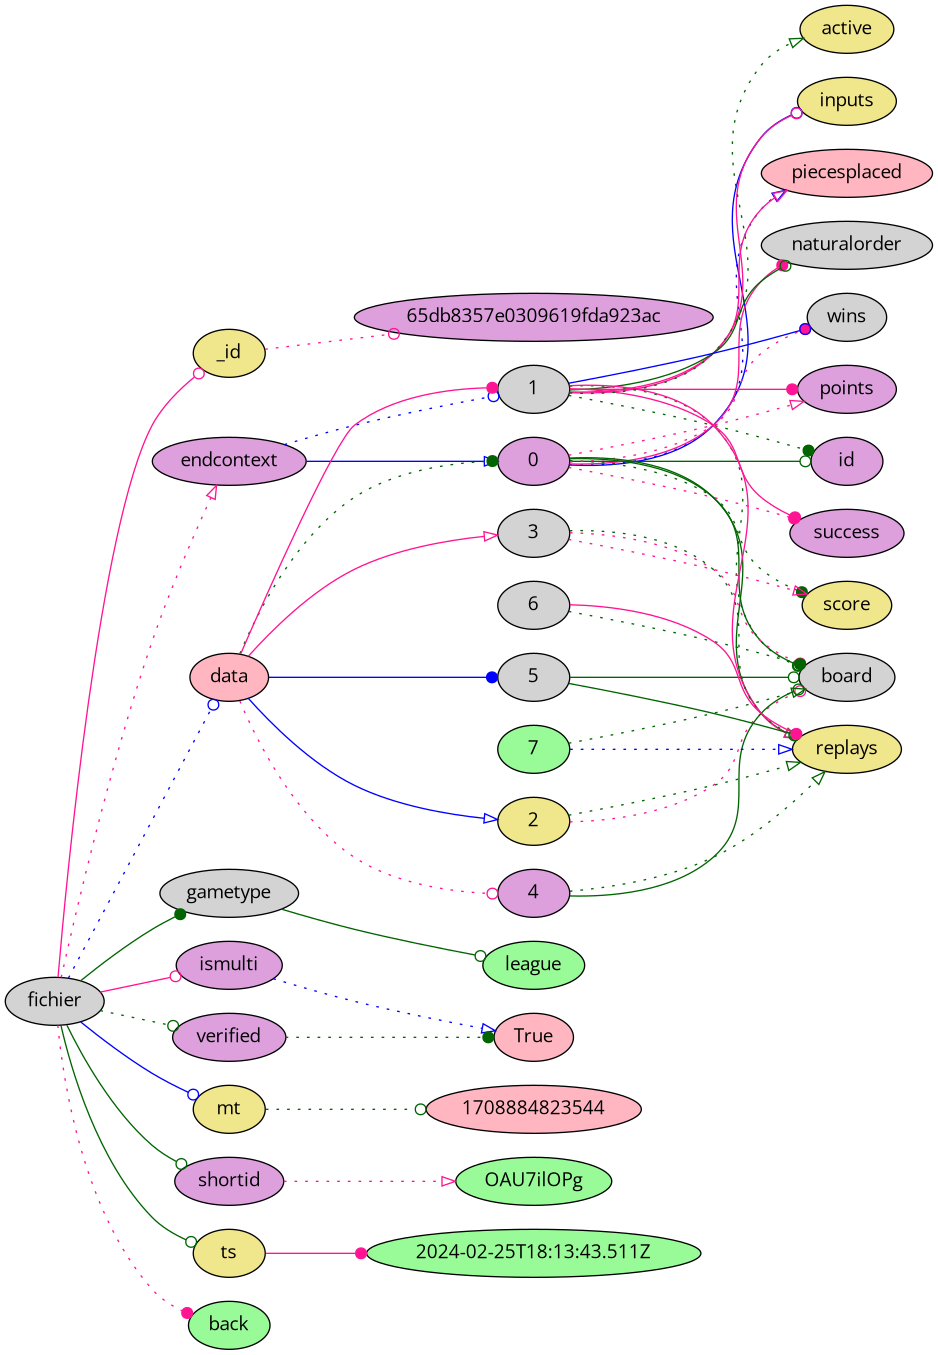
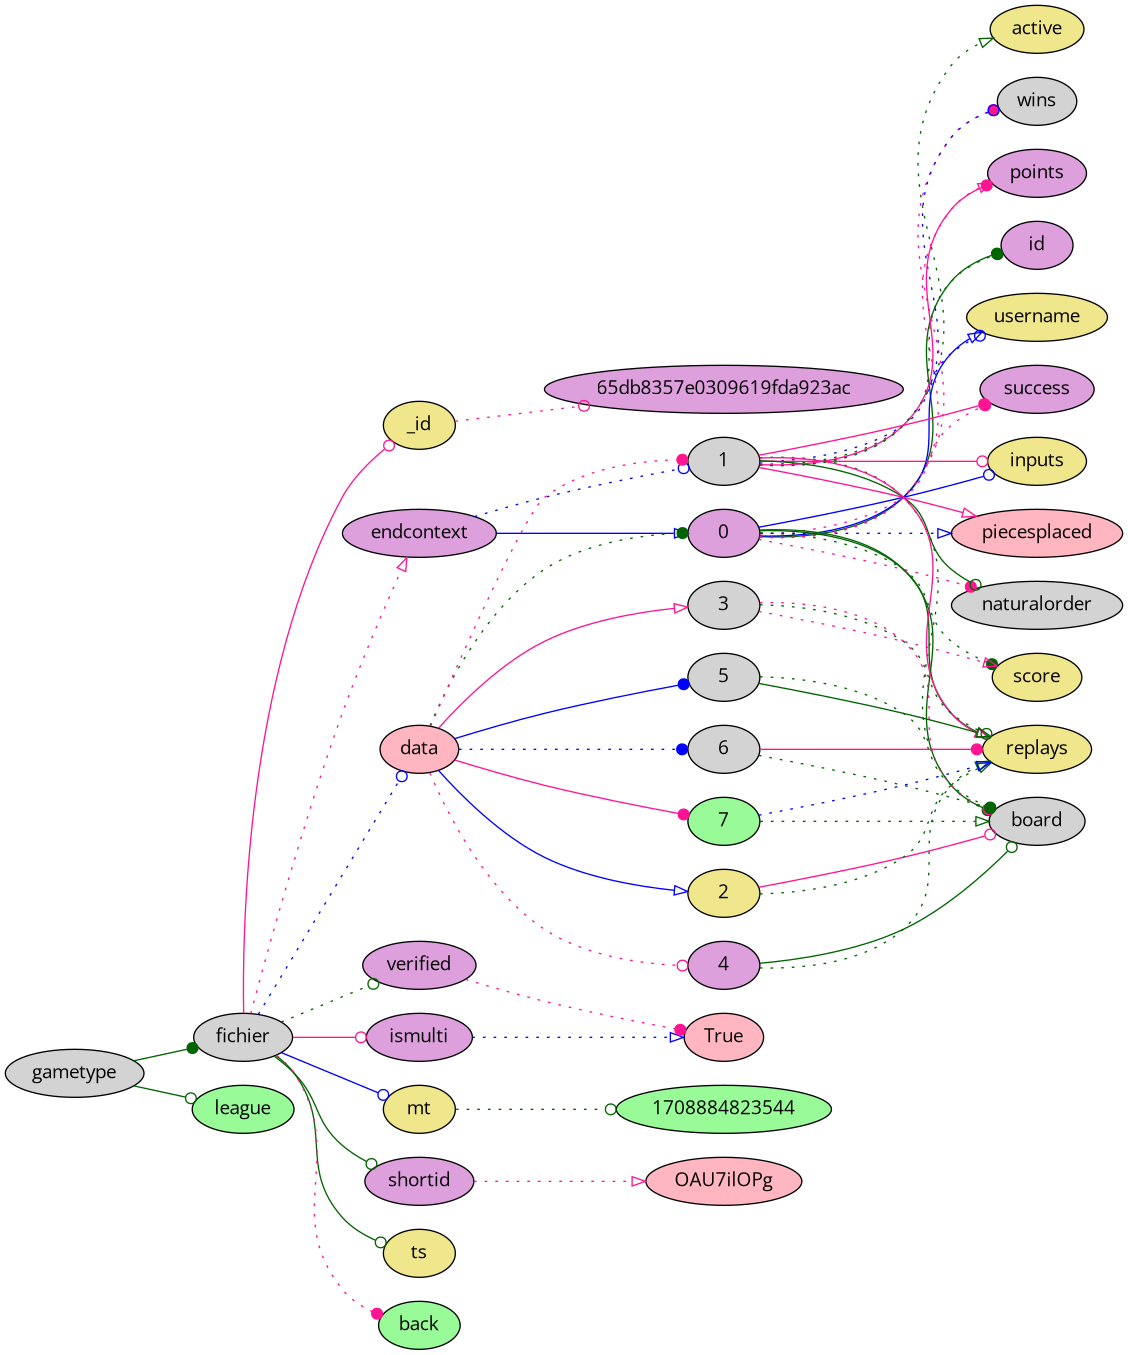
node "username": added
edge "1" -> "wins": style solid -> dotted
edge "0" -> "naturalorder": style solid -> dotted
edge "data" -> "1": style solid -> dotted
edge "5" -> "board": style solid -> dotted
edge "5" -> "replays": arrowhead odot -> onormal
edge "data" -> "6": added
edge "data" -> "7": added
edge "2" -> "board": style dotted -> solid
edge "fichier" -> "gametype": reversed
edge "verified" -> "True": color darkgreen -> deeppink
node "1708884823544": fillcolor lightpink -> palegreen
node "OAU7ilOPg": fillcolor palegreen -> lightpink
node "2024-02-25T18:13:43.511Z": removed
